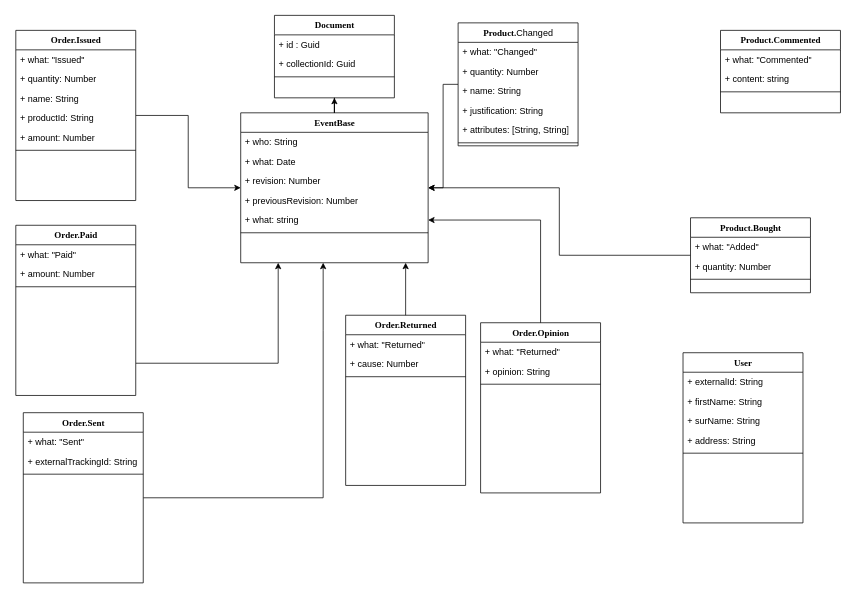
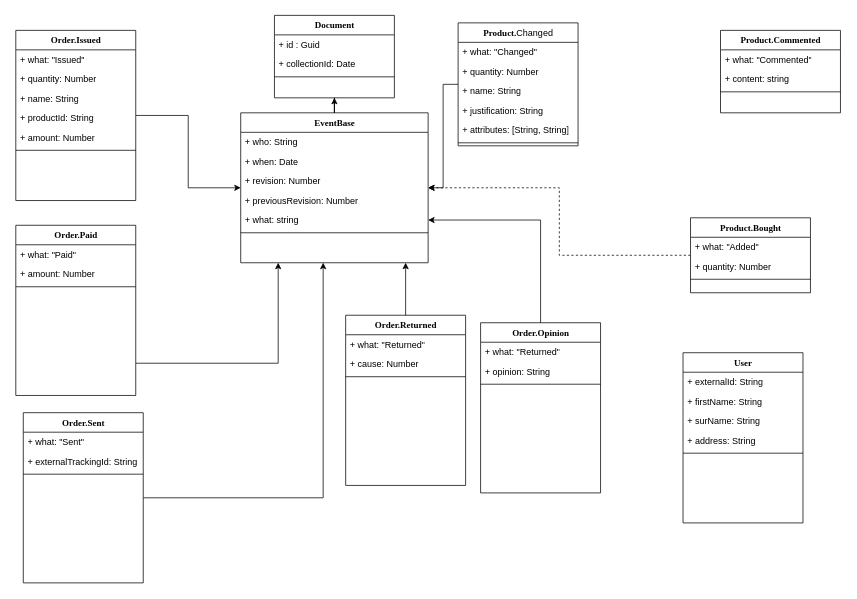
node "+ collectionId: Guid": label "+ collectionId: Guid" -> "+ collectionId: Date"
node "+ what: Date": label "+ what: Date" -> "+ when: Date"
edge "Product.Bought" -> "EventBase": style solid -> dashed
